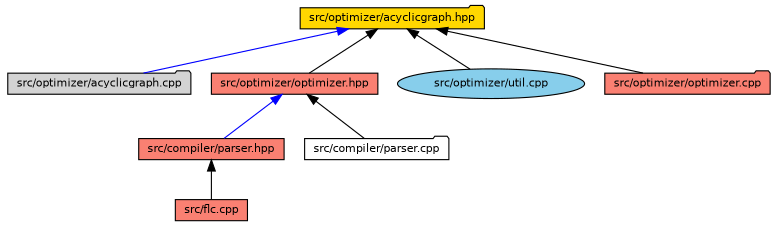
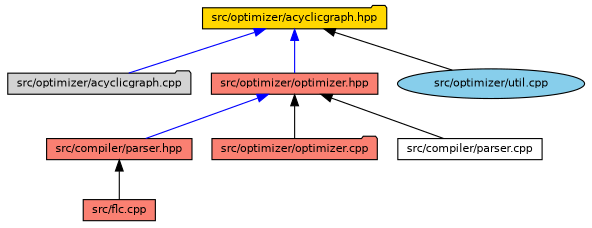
edge "src/optimizer/optimizer.cpp" -> "src/optimizer/acyclicgraph.hpp": now "src/optimizer/optimizer.cpp" -> "src/optimizer/optimizer.hpp"
edge "src/optimizer/optimizer.hpp" -> "src/optimizer/acyclicgraph.hpp": color black -> blue
node "src/compiler/parser.cpp": shape folder -> box
